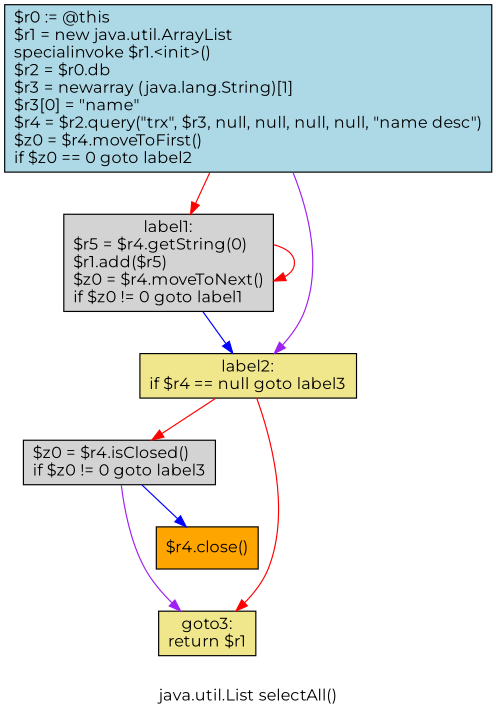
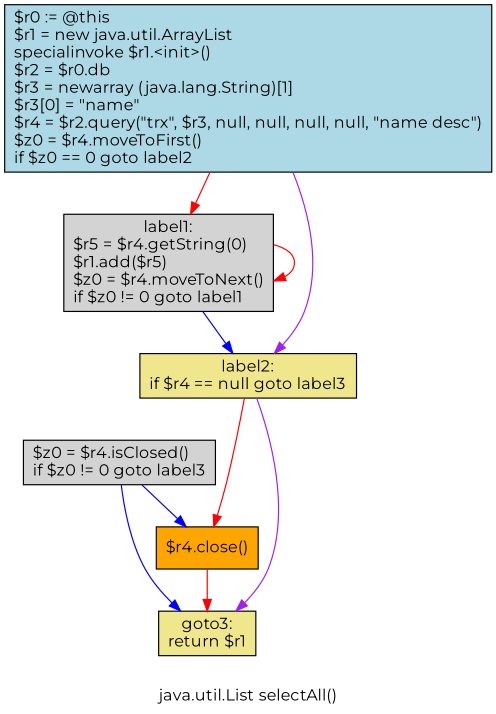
edge "label2: if $r4 == null goto label3" -> "$z0 = $r4.isClosed() if $z0 != 0 goto label3": now "label2: if $r4 == null goto label3" -> "$r4.close()"
edge "label2: if $r4 == null goto label3" -> "goto3: return $r1": color red -> purple
edge "$z0 = $r4.isClosed() if $z0 != 0 goto label3" -> "goto3: return $r1": color purple -> blue
edge "$r4.close()" -> "goto3: return $r1": added
